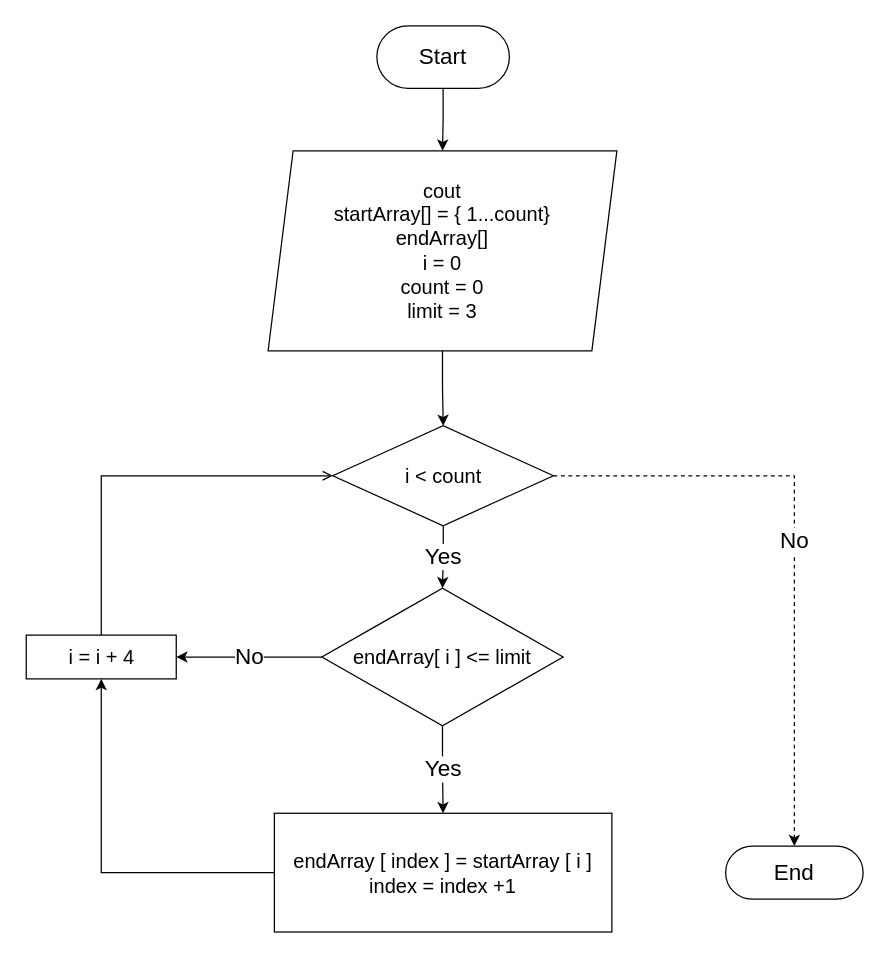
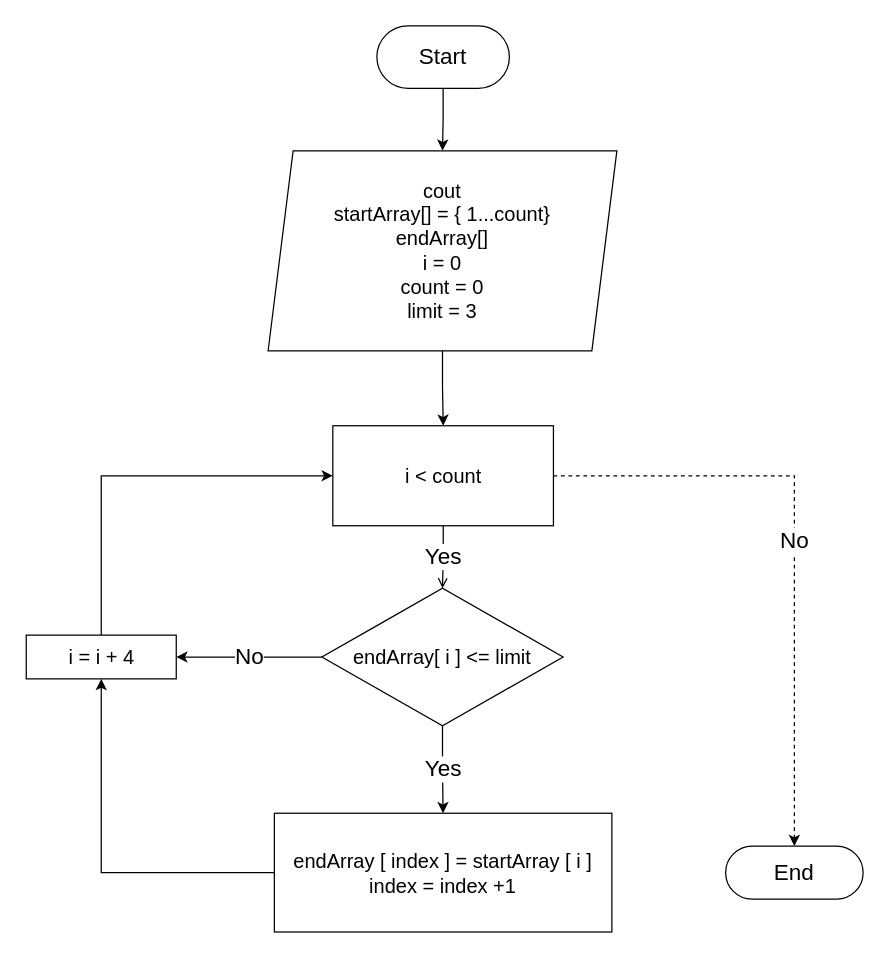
edge "i = i + 4" -> "i < count": arrowhead open -> classic
node "i < count": shape diamond -> rounded rectangle
edge "i < count" -> "endArray[ i ] <= limit": arrowhead classic -> open
